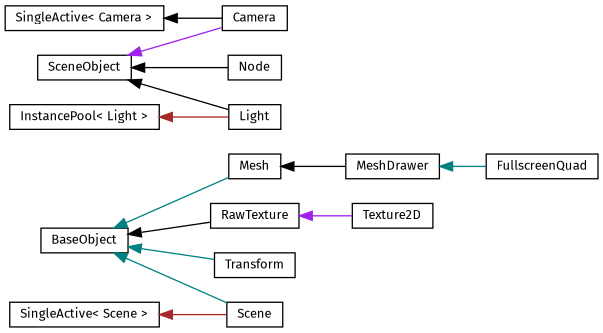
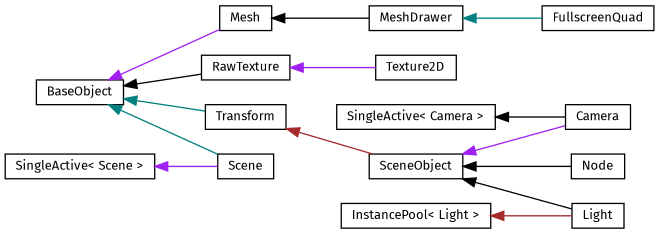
edge "SceneObject" -> "Transform": added
edge "Mesh" -> "BaseObject": color teal -> purple
edge "Scene" -> "SingleActive< Scene >": color brown -> purple
